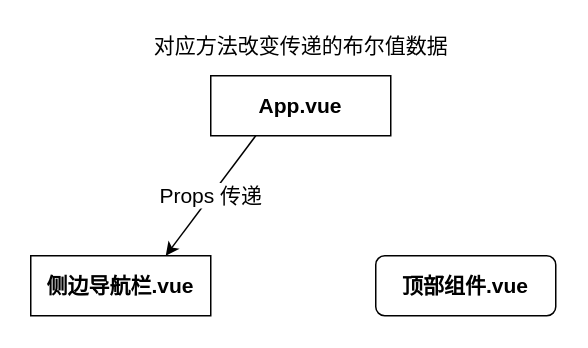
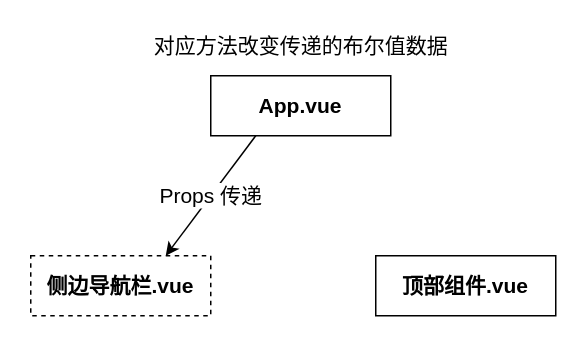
node "侧边导航栏.vue": style solid -> dashed
node "顶部组件.vue": shape rounded rectangle -> rectangle
